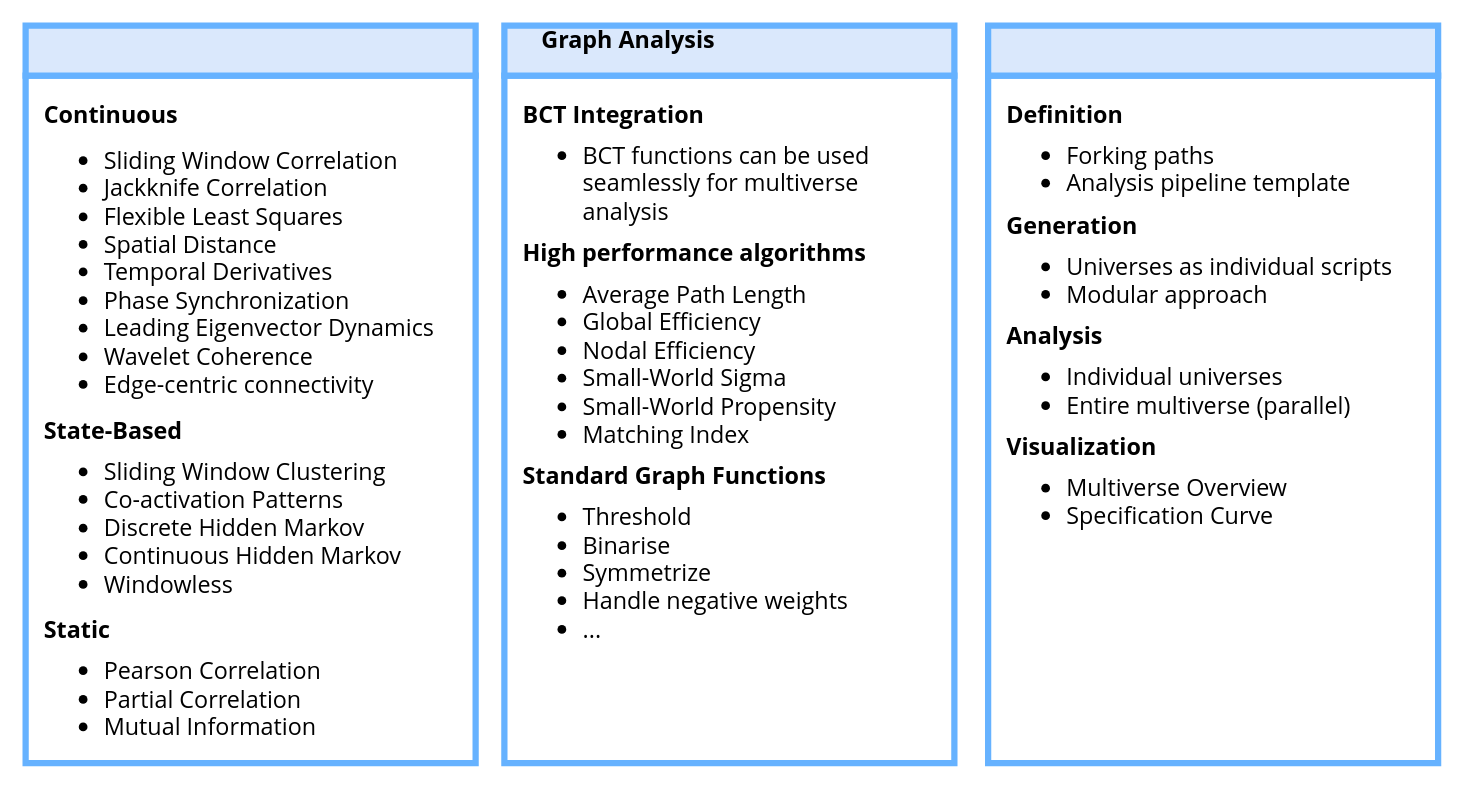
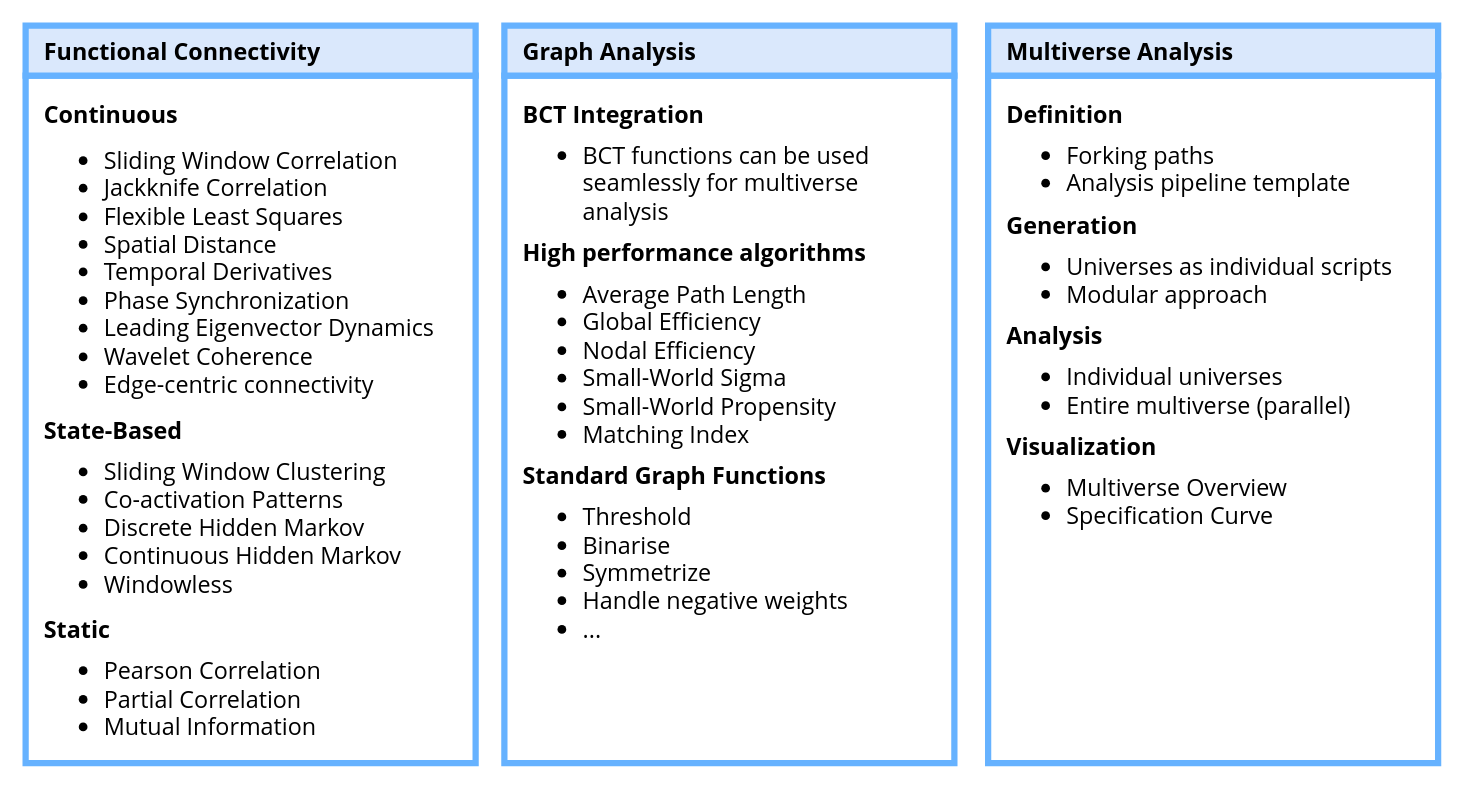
node "Graph Analysis": moved (711, 51) -> (692, 63)
node "Functional Connectivity": added
node "Multiverse Analysis": added
